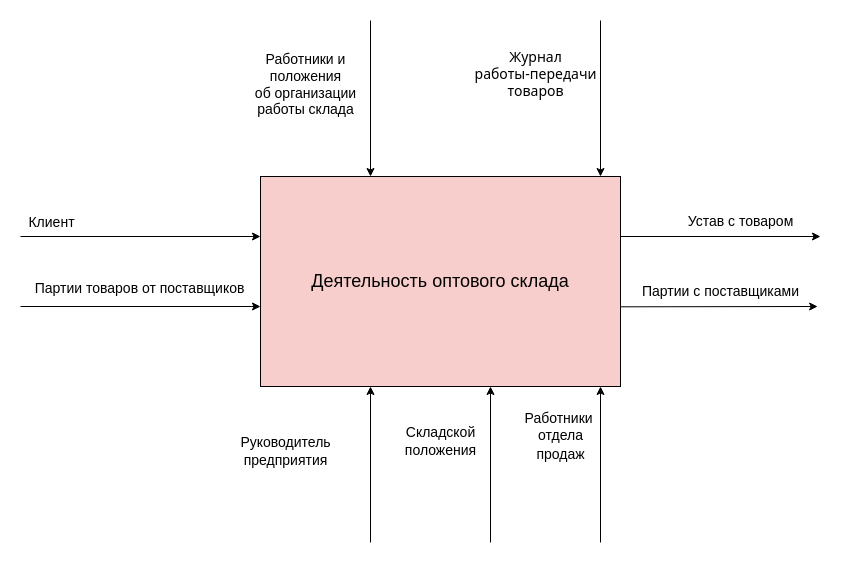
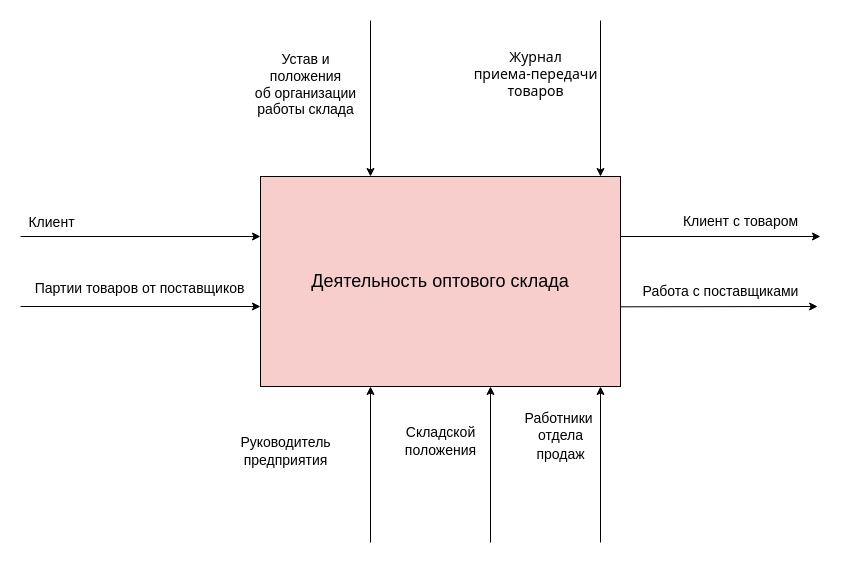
node "Журнал работы-передачи товаров": label "Журнал работы-передачи товаров" -> "Журнал приема-передачи товаров"
node "Работники и положения об организации работы склада": label "Работники и положения об организации работы склада" -> "Устав и положения об организации работы склада"
node "Устав с товаром": label "Устав с товаром" -> "Клиент с товаром"
node "Партии с поставщиками": label "Партии с поставщиками" -> "Работа с поставщиками"
